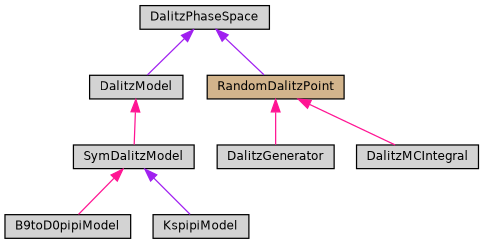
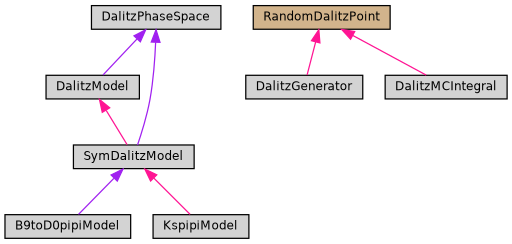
edge "RandomDalitzPoint" -> "DalitzPhaseSpace": now "SymDalitzModel" -> "DalitzPhaseSpace"
edge "B9toD0pipiModel" -> "SymDalitzModel": color deeppink -> purple
edge "KspipiModel" -> "SymDalitzModel": color purple -> deeppink
